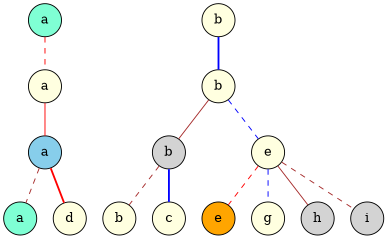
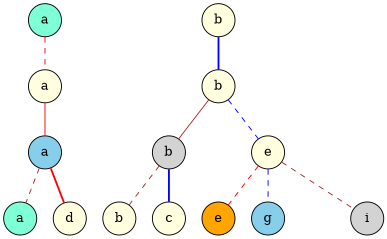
node "g": fillcolor lightyellow -> skyblue
node "h": removed
